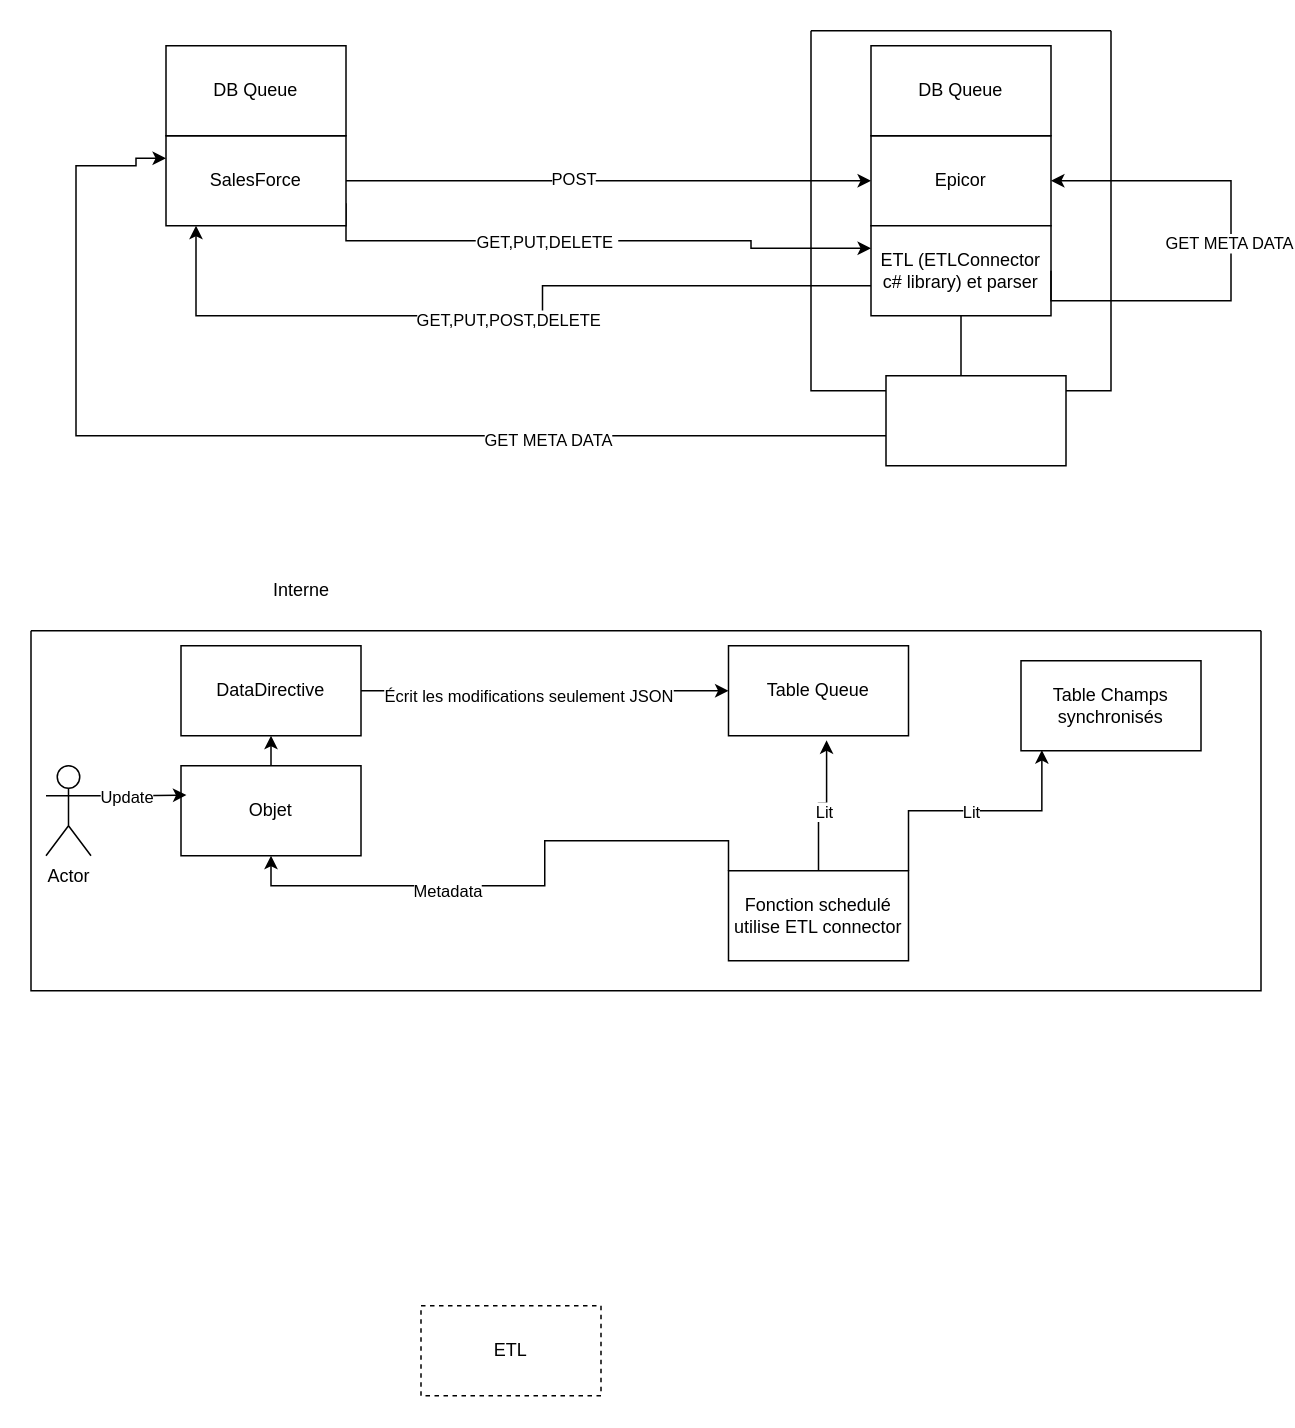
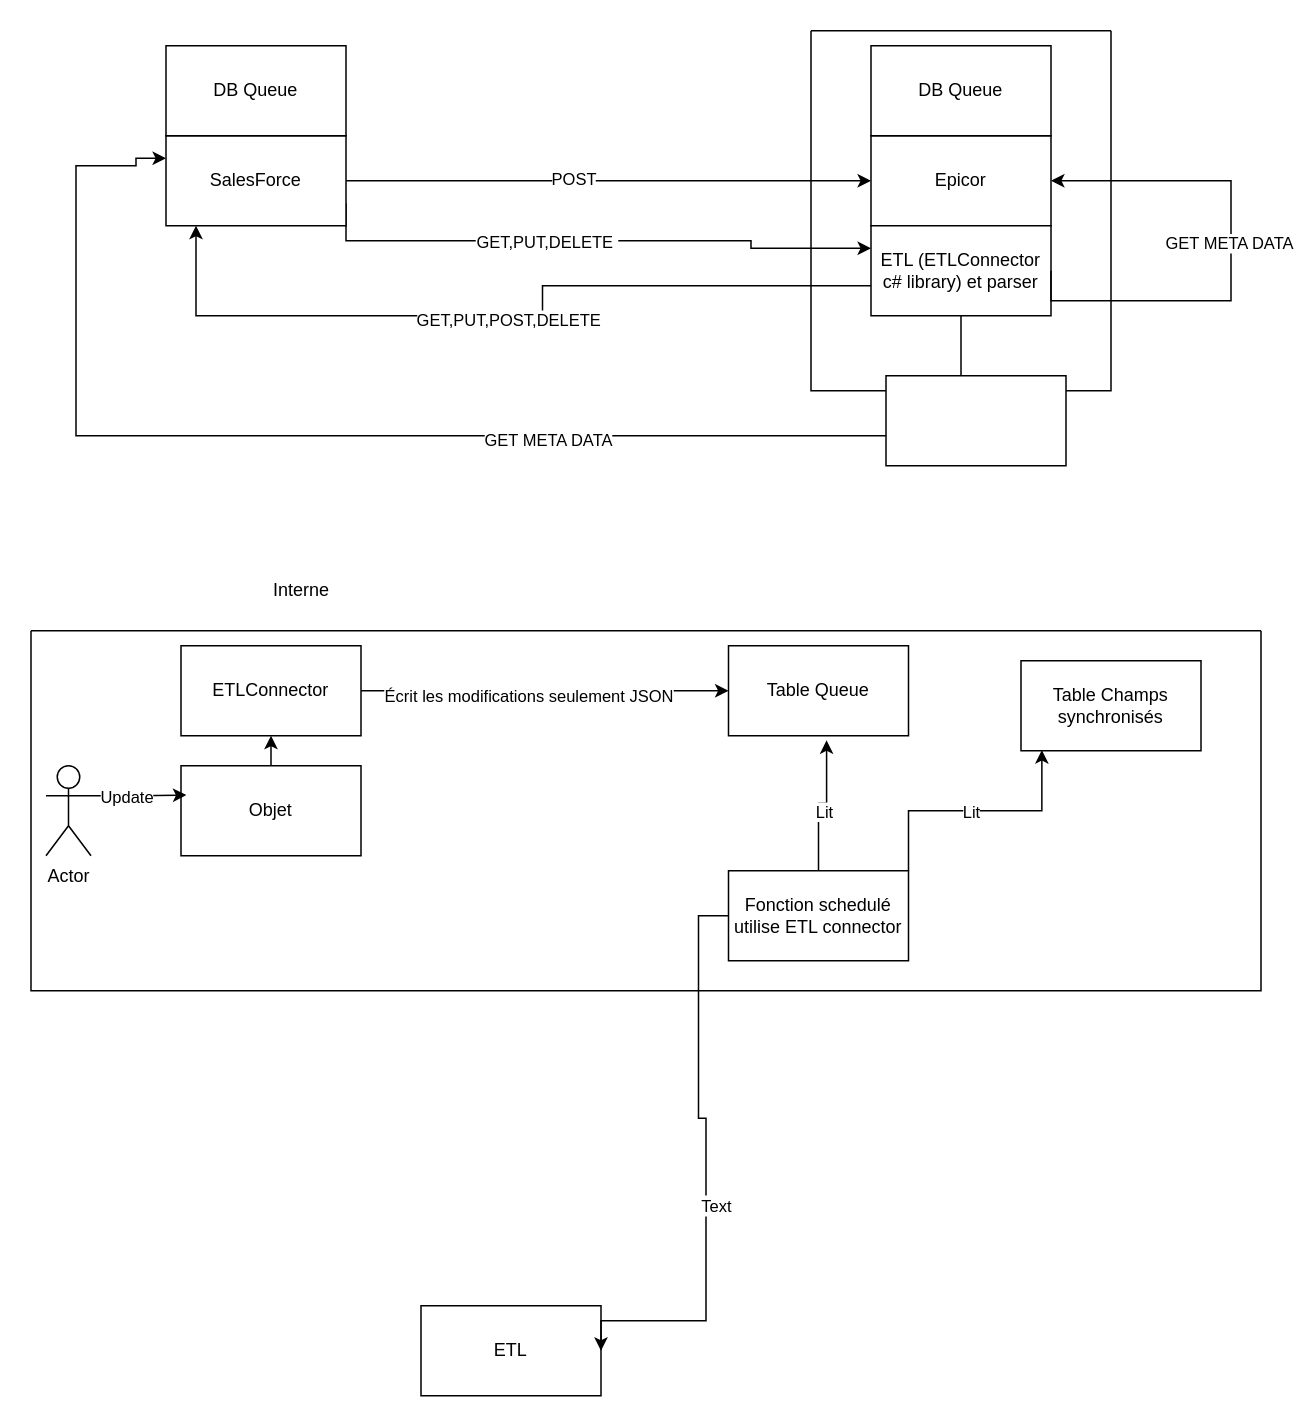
node "DataDirective": label "DataDirective" -> "ETLConnector"
edge "Fonction schedulé utilise ETL connector" -> "Objet": removed, label "Metadata"
edge "Fonction schedulé utilise ETL connector" -> "ETL": added, labels "Lit", "Text"
node "ETL": style dashed -> solid
